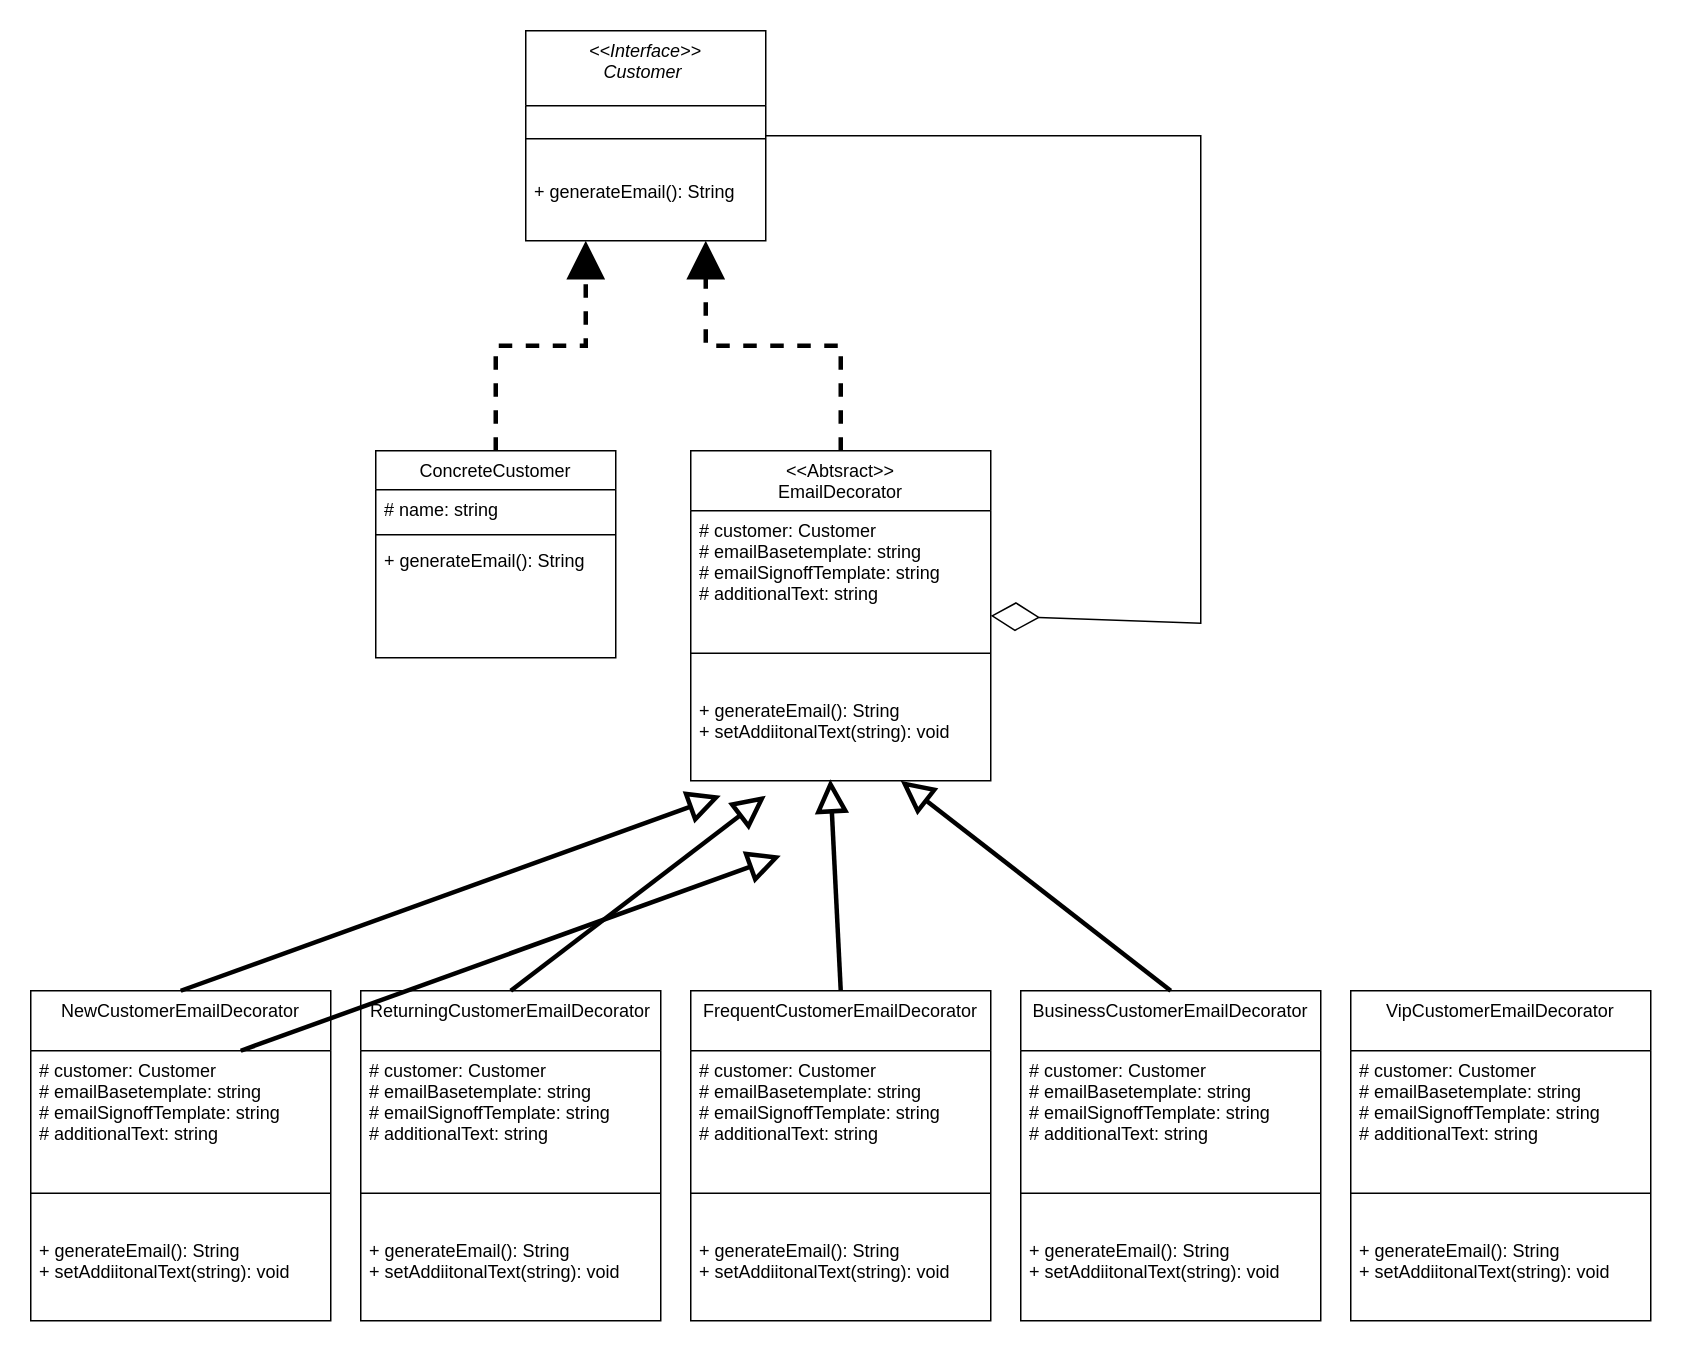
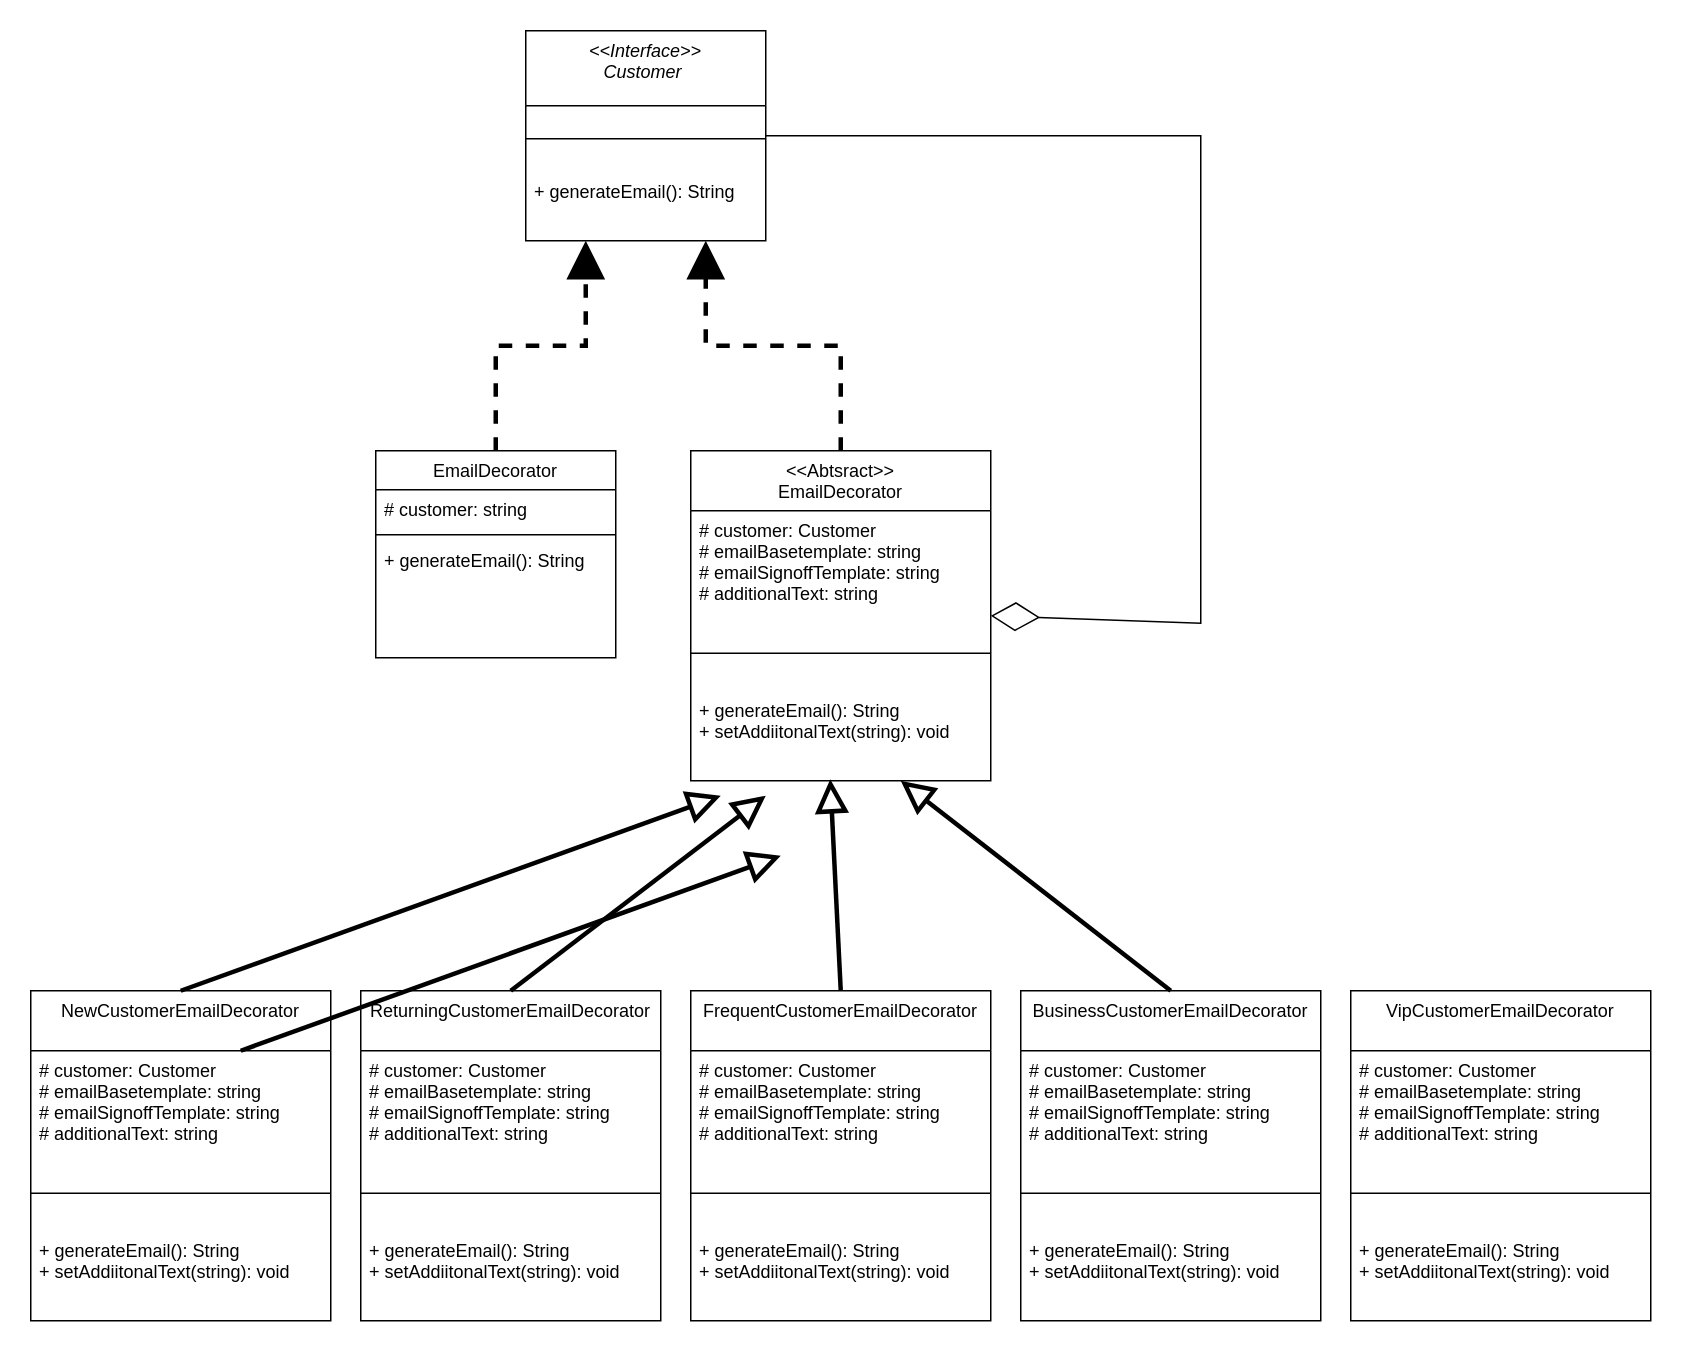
node "ConcreteCustomer": label "ConcreteCustomer" -> "EmailDecorator"
node "# name: string": label "# name: string" -> "# customer: string"
